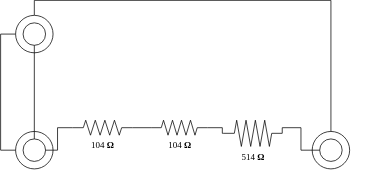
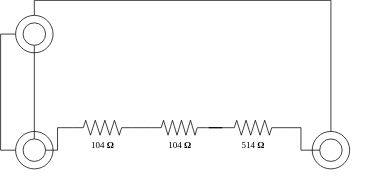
node "514 Ω": size 59x26 -> 59x15
